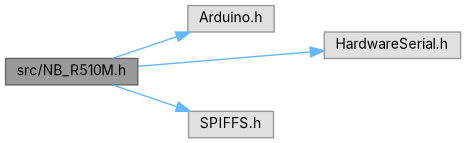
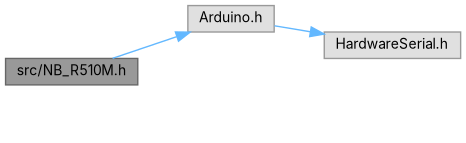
edge "src/NB_R510M.h" -> "HardwareSerial.h": now "Arduino.h" -> "HardwareSerial.h"
node "SPIFFS.h": removed
